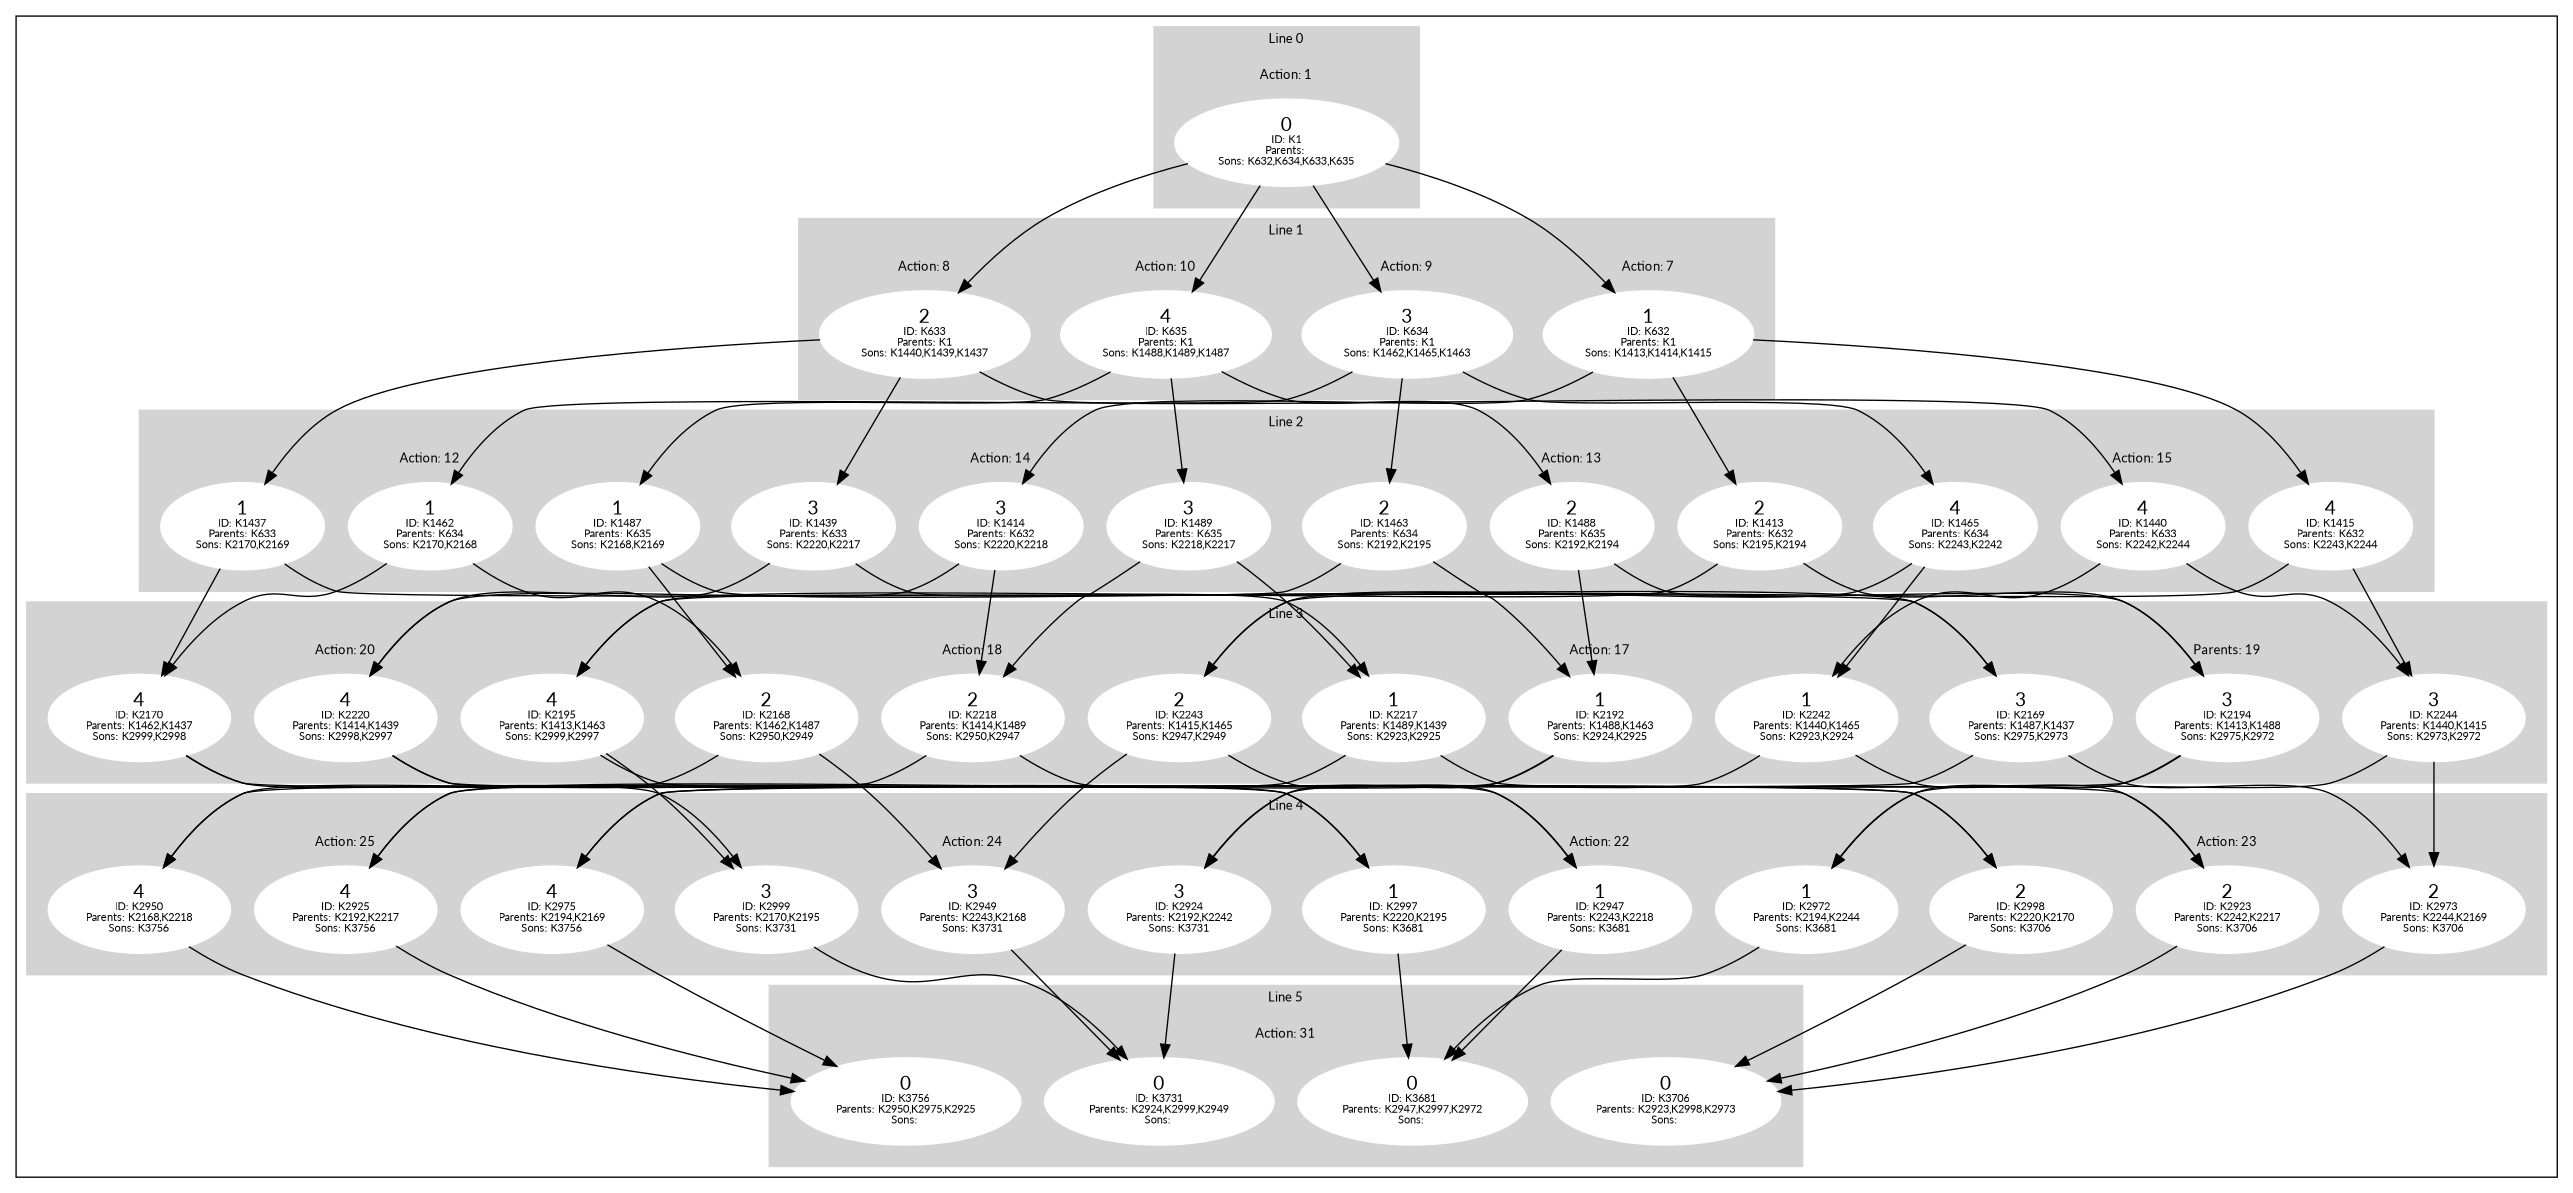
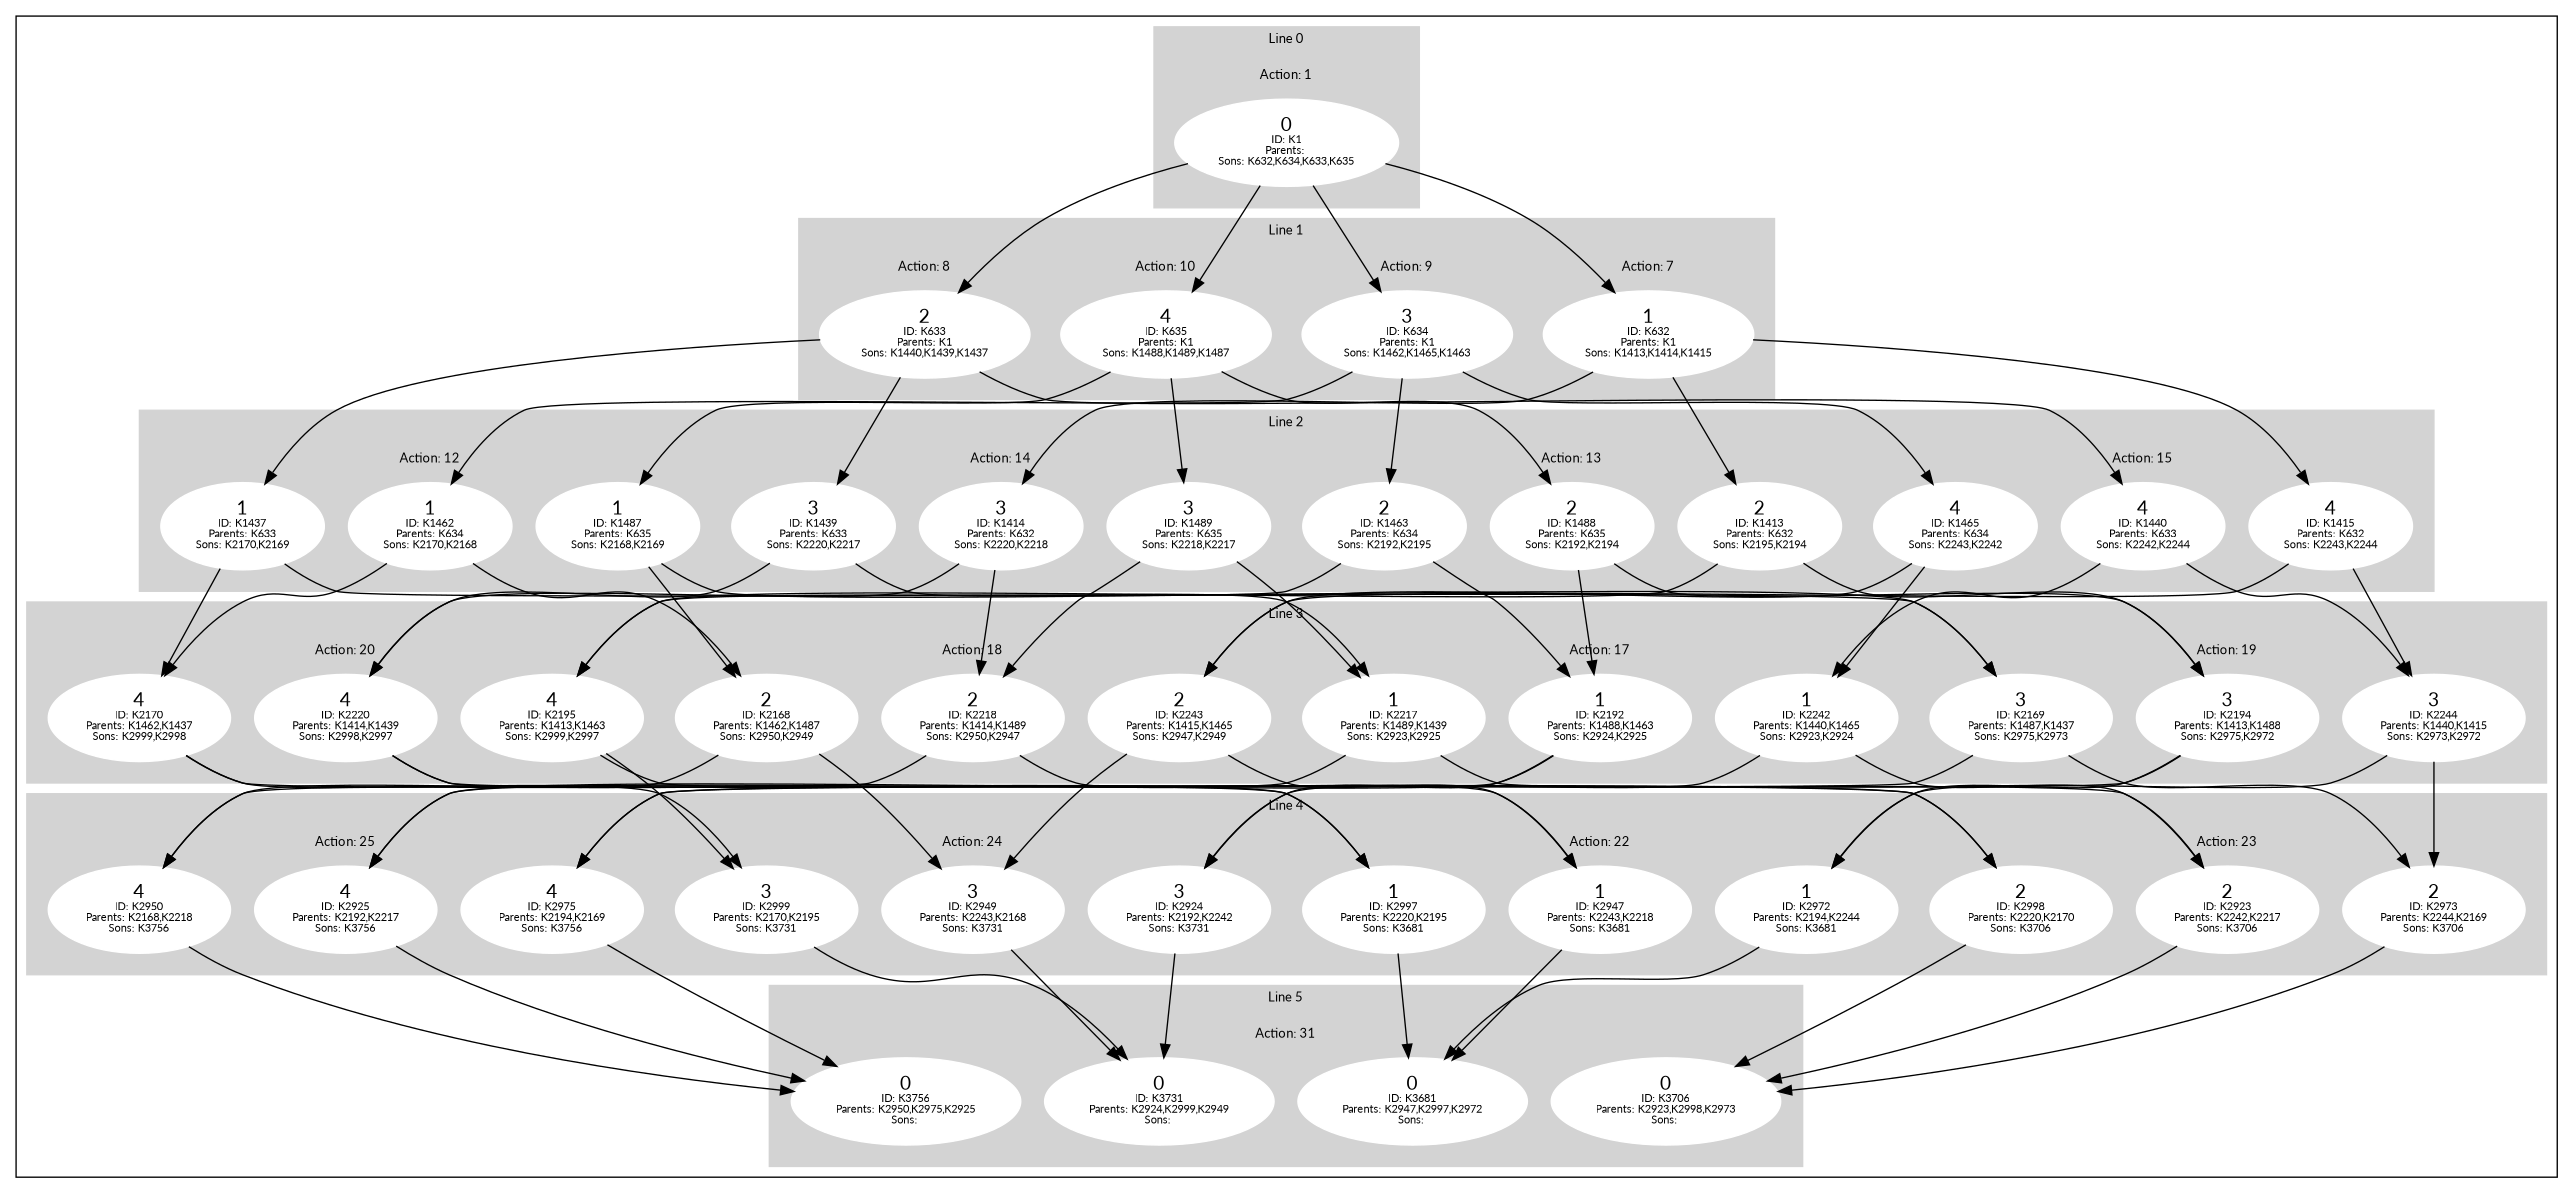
cluster "Parents: 19": label "Parents: 19" -> "Action: 19"
